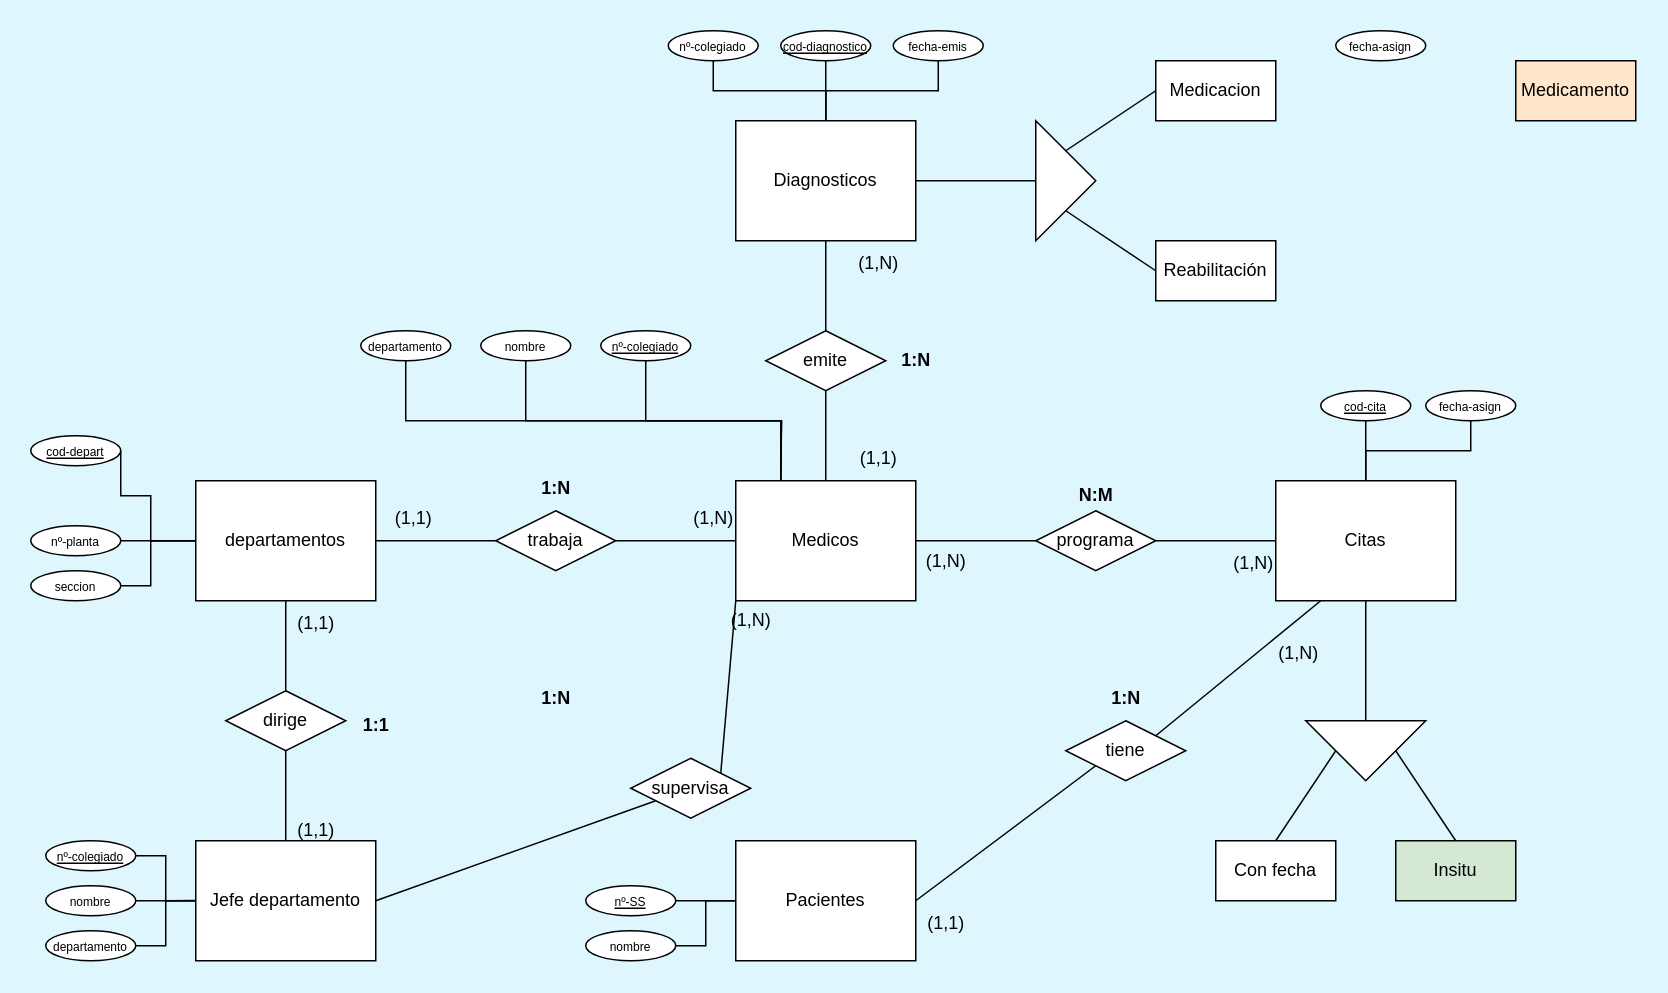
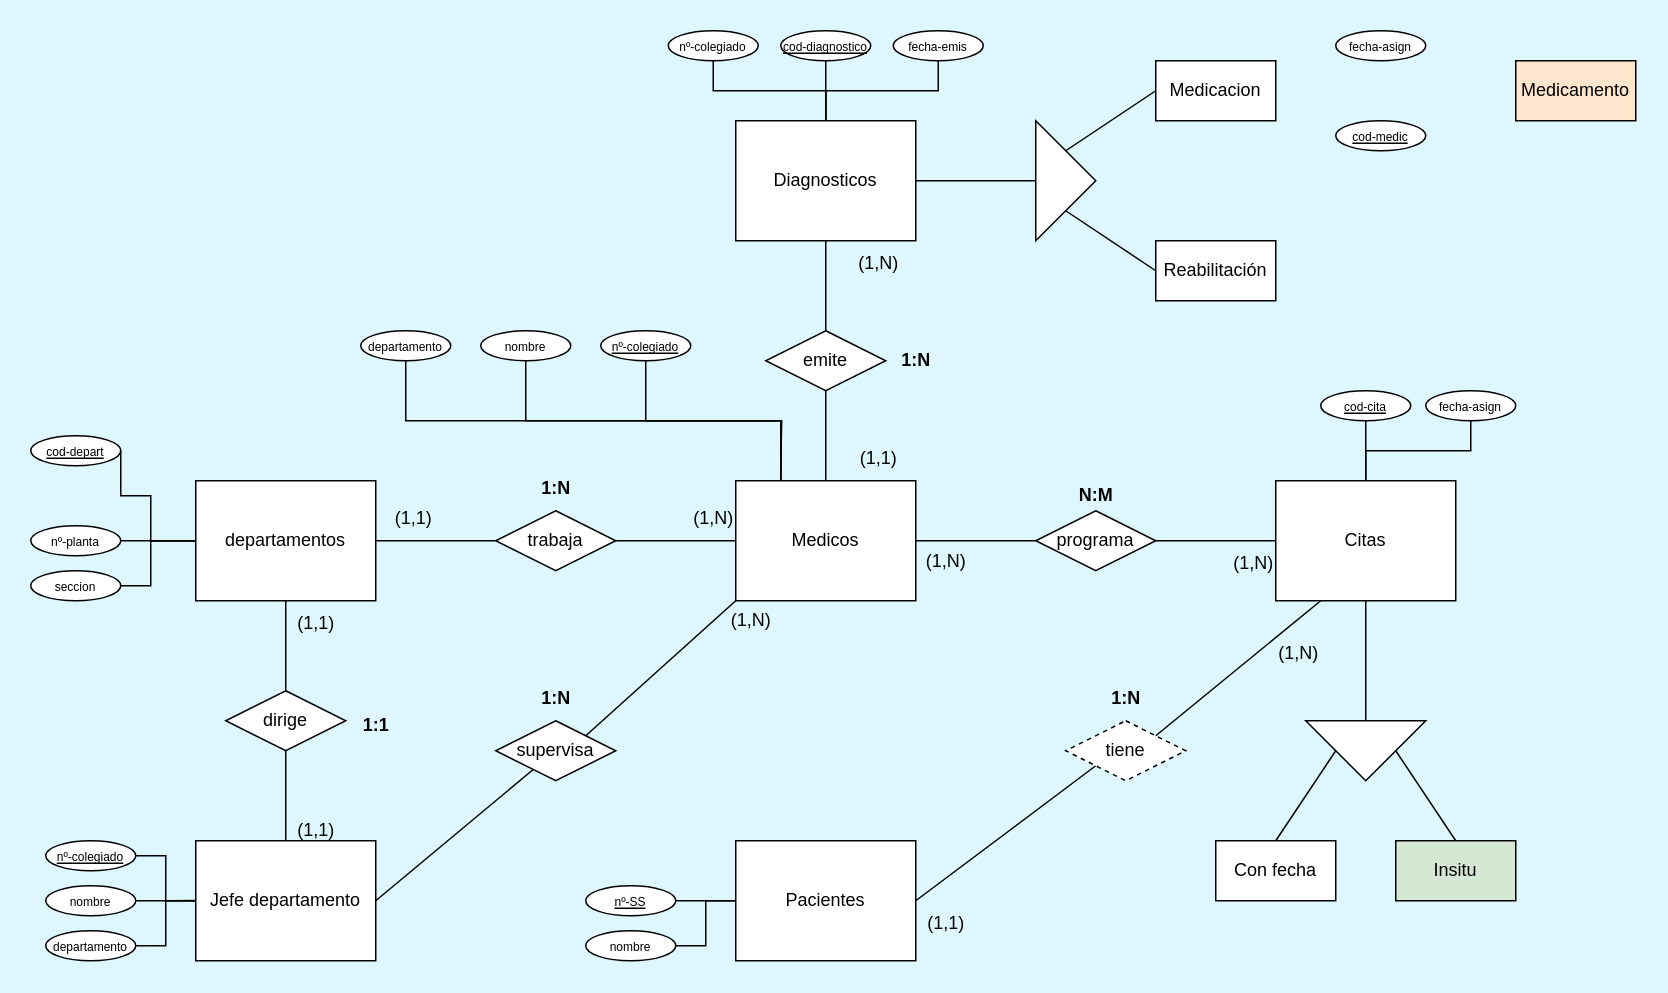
node "cod-medic": added
node "tiene": style solid -> dashed
node "supervisa": moved (691, 788) -> (556, 751)
